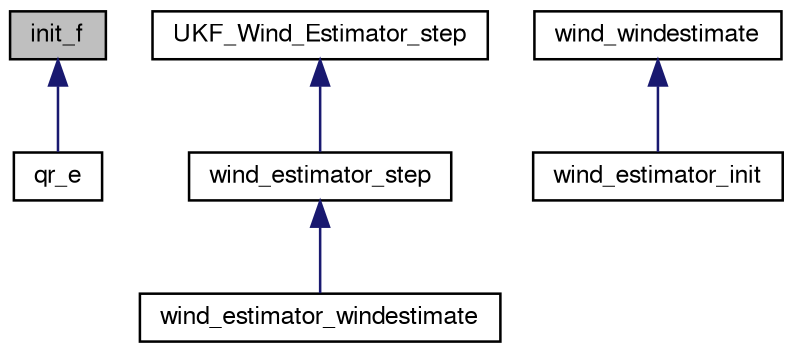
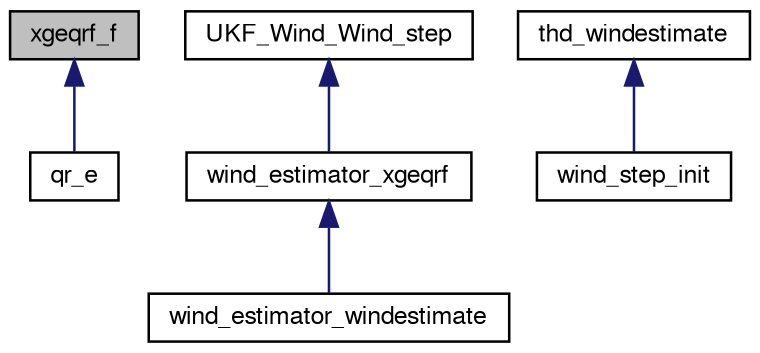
node "init_f": label "init_f" -> "xgeqrf_f"
node "UKF_Wind_Estimator_step": label "UKF_Wind_Estimator_step" -> "UKF_Wind_Wind_step"
node "wind_windestimate": label "wind_windestimate" -> "thd_windestimate"
node "wind_estimator_step": label "wind_estimator_step" -> "wind_estimator_xgeqrf"
node "wind_estimator_init": label "wind_estimator_init" -> "wind_step_init"
